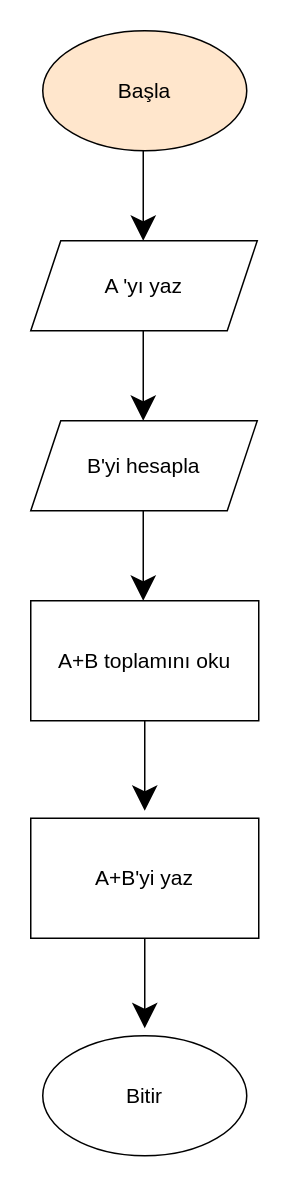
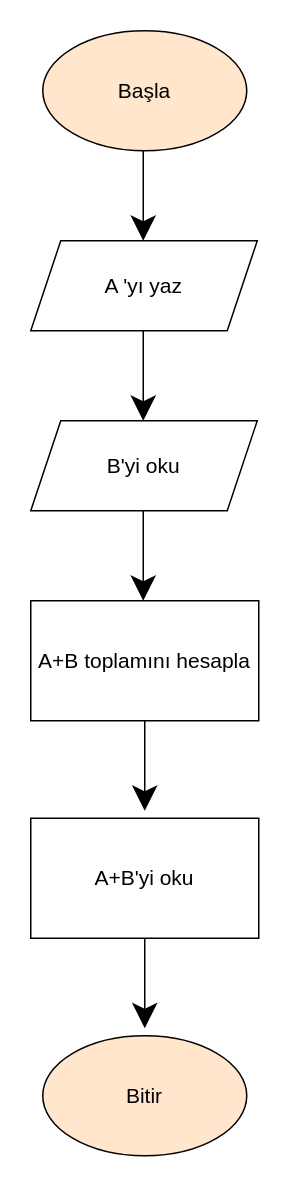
node "B'yi hesapla": label "B'yi hesapla" -> "B'yi oku"
node "A+B toplamını oku": label "A+B toplamını oku" -> "A+B toplamını hesapla"
node "A+B'yi yaz": label "A+B'yi yaz" -> "A+B'yi oku"
node "Bitir": fillcolor #ffffff -> #ffe6cc
